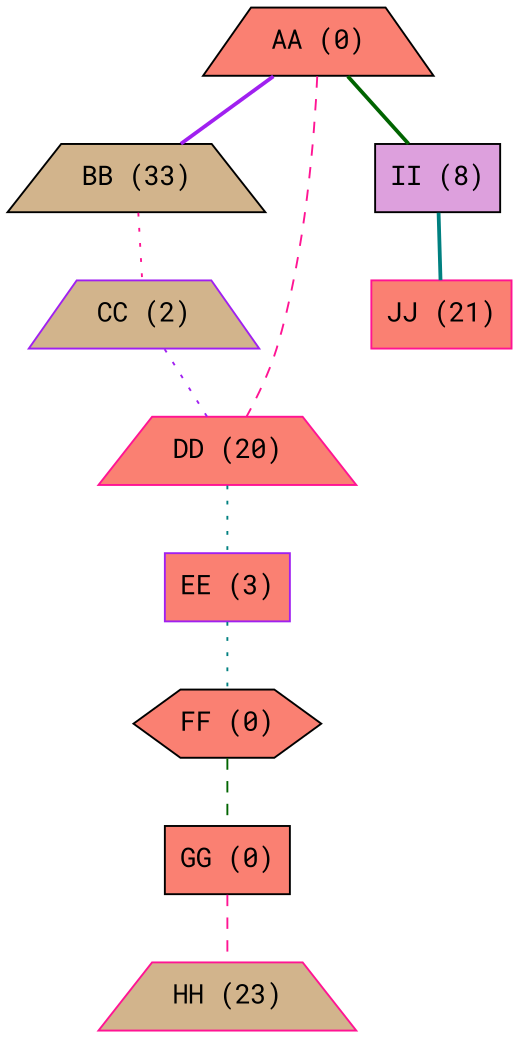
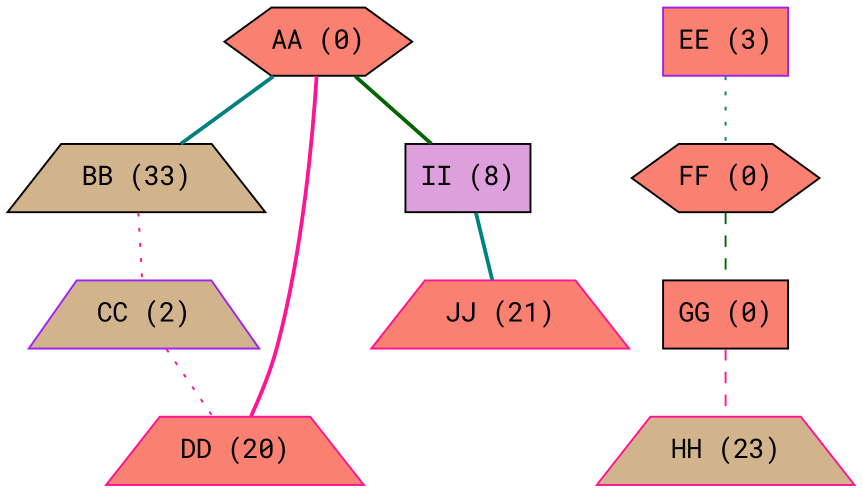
node "AA (0)": shape trapezium -> hexagon
edge "AA (0)" -- "BB (33)": color purple -> teal
edge "AA (0)" -- "DD (20)": style dashed -> bold
node "JJ (21)": shape box -> trapezium
edge "CC (2)" -- "DD (20)": color purple -> deeppink
edge "DD (20)" -- "EE (3)": removed
